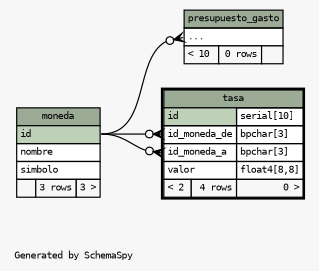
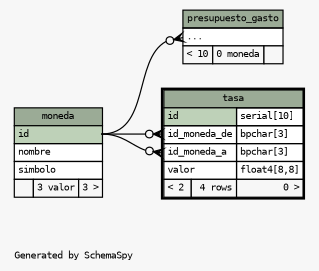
node "presupuesto_gasto": text "0 rows" -> "0 moneda"
node "moneda": text "3 rows" -> "3 valor"
